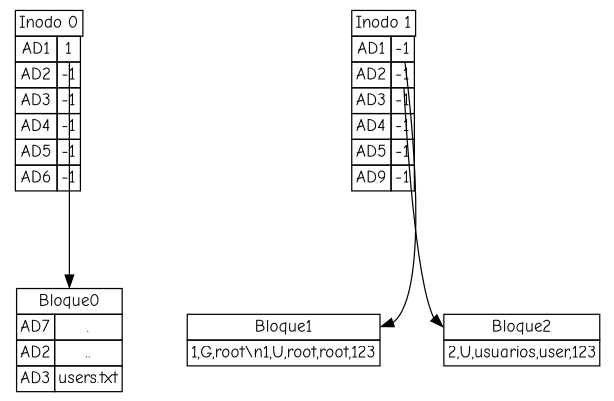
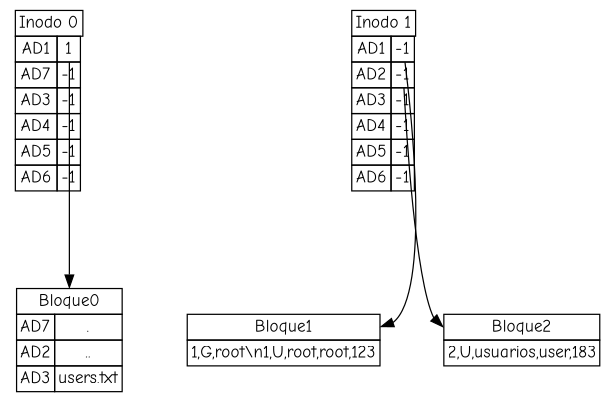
node "Inodo 0": text "AD2" -> "AD7"
node "Inodo 1": text "AD9" -> "AD6"
node "Bloque2": text "2,U,usuarios,user,123" -> "2,U,usuarios,user,183"
